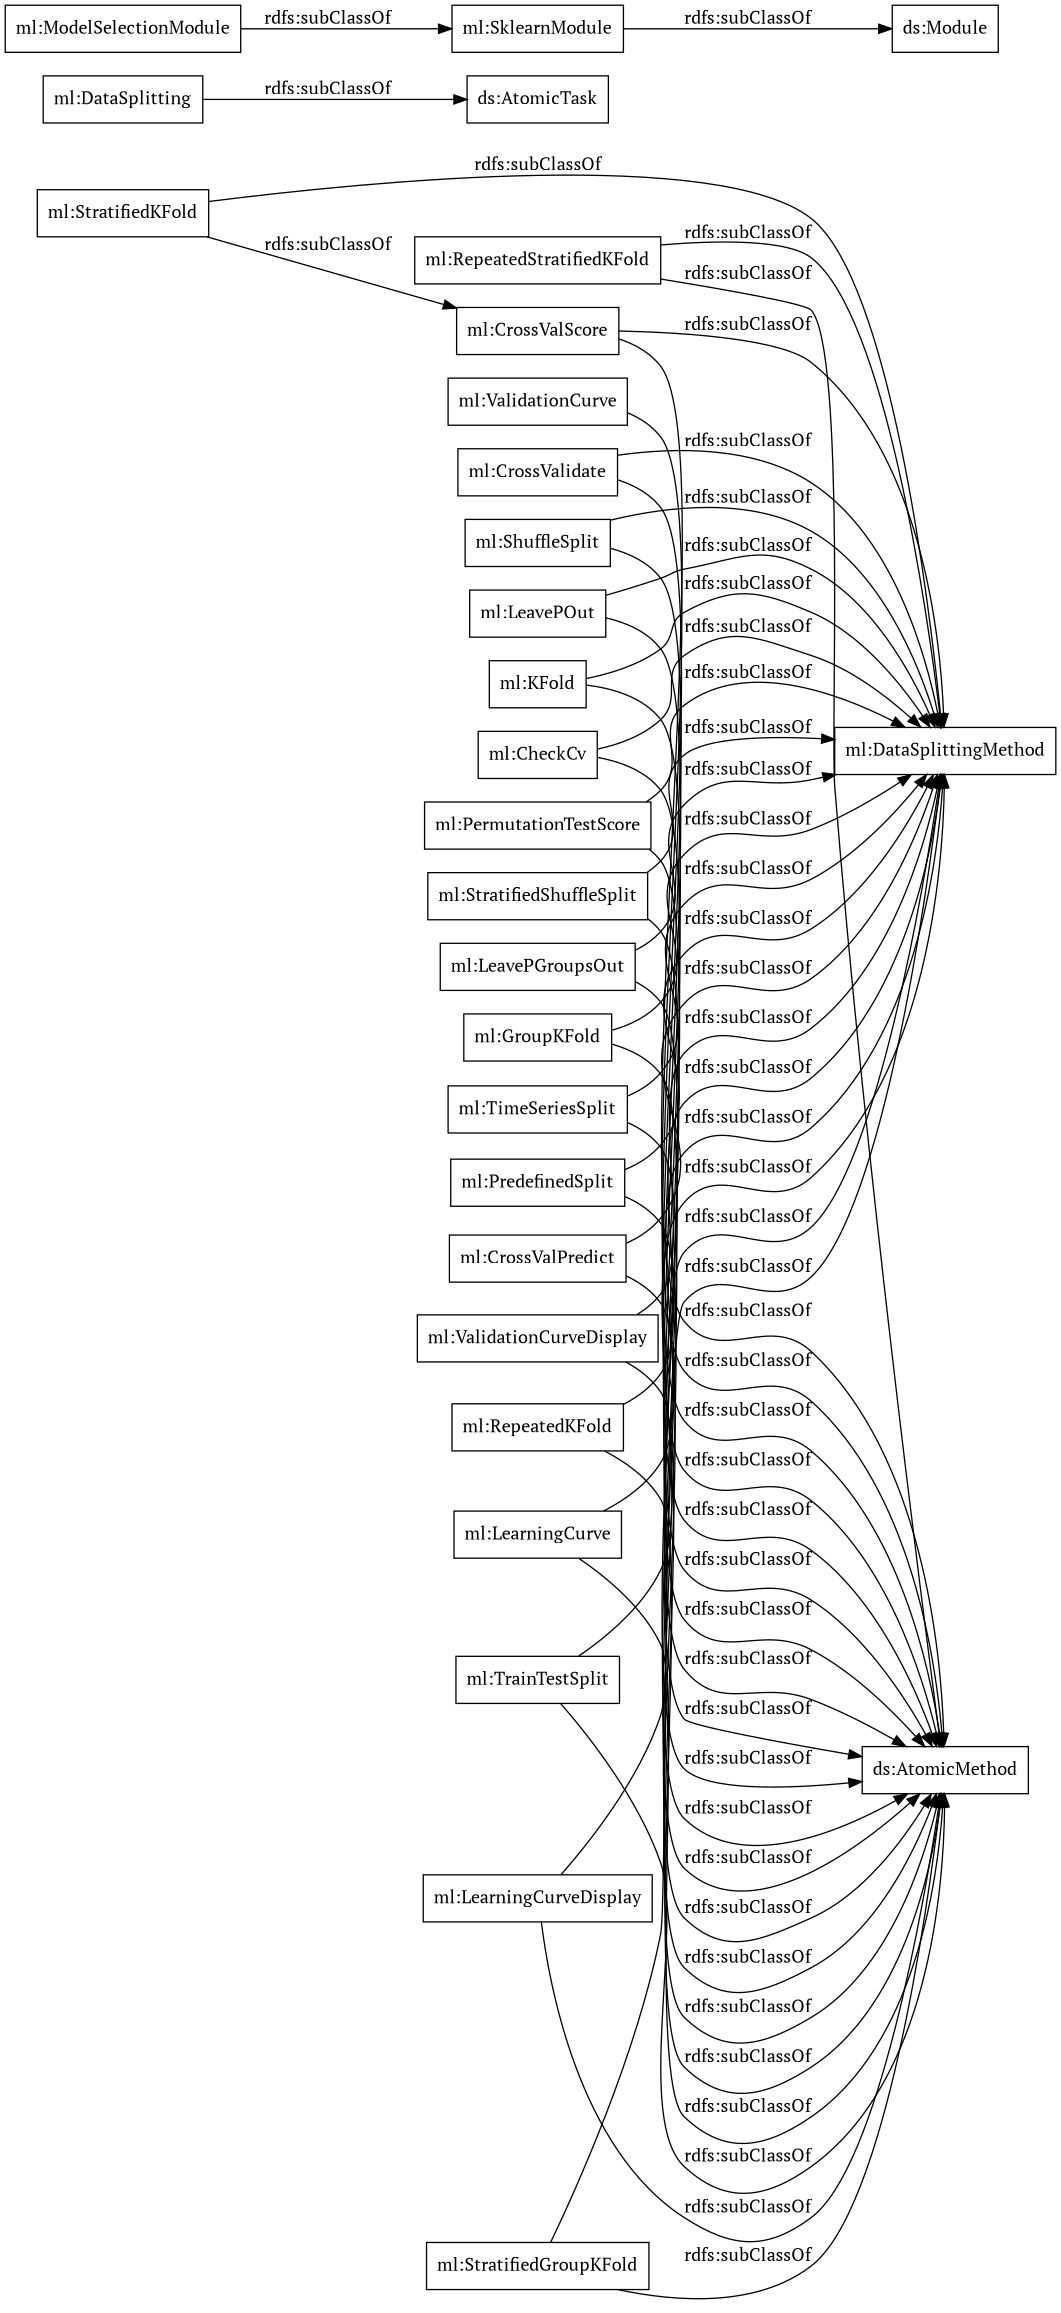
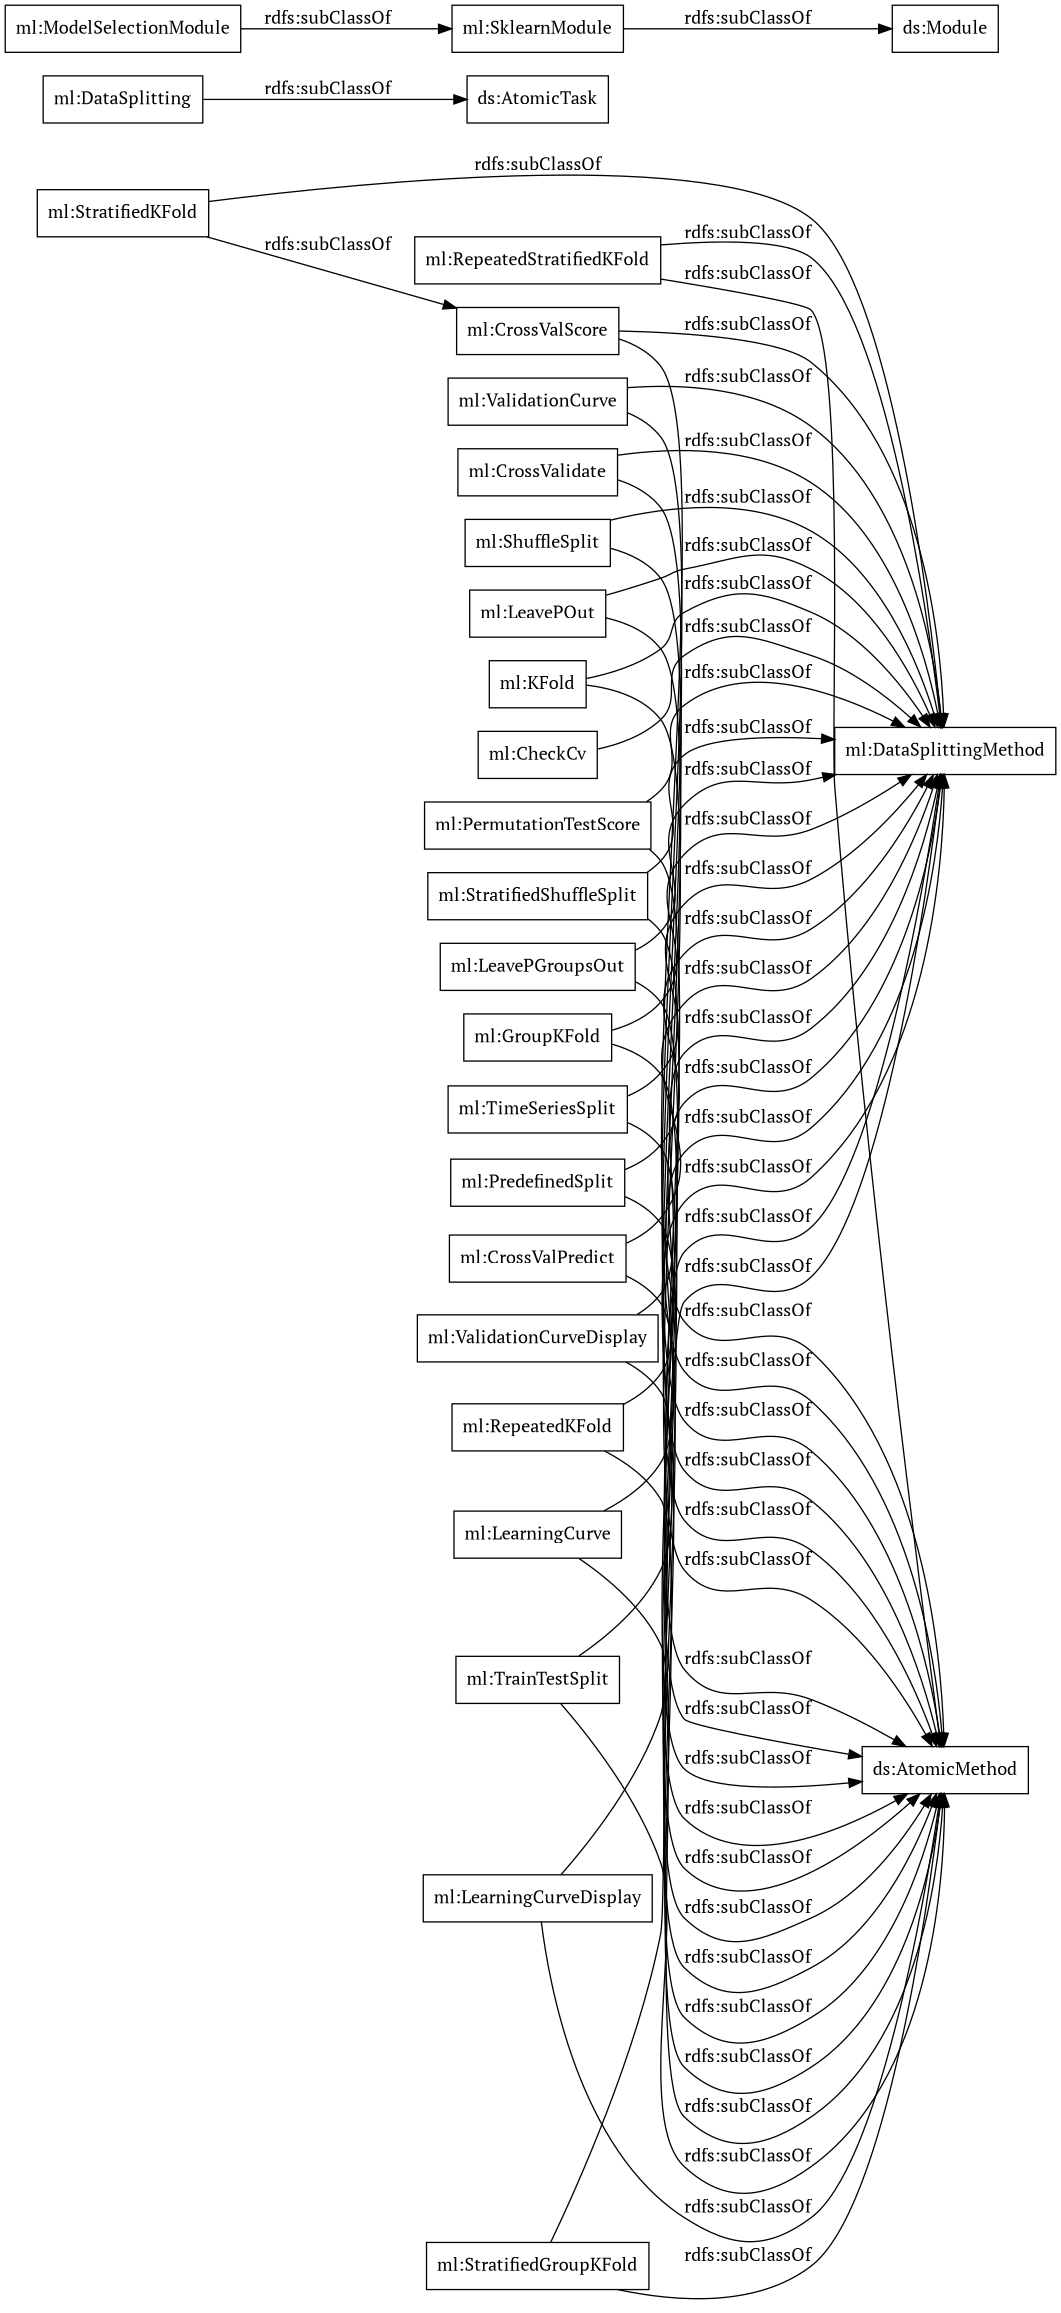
edge "ml:ValidationCurve" -> "ml:DataSplittingMethod": added, label "rdfs:subClassOf"
edge "ml:CheckCv" -> "ds:AtomicMethod": removed, label "rdfs:subClassOf"
